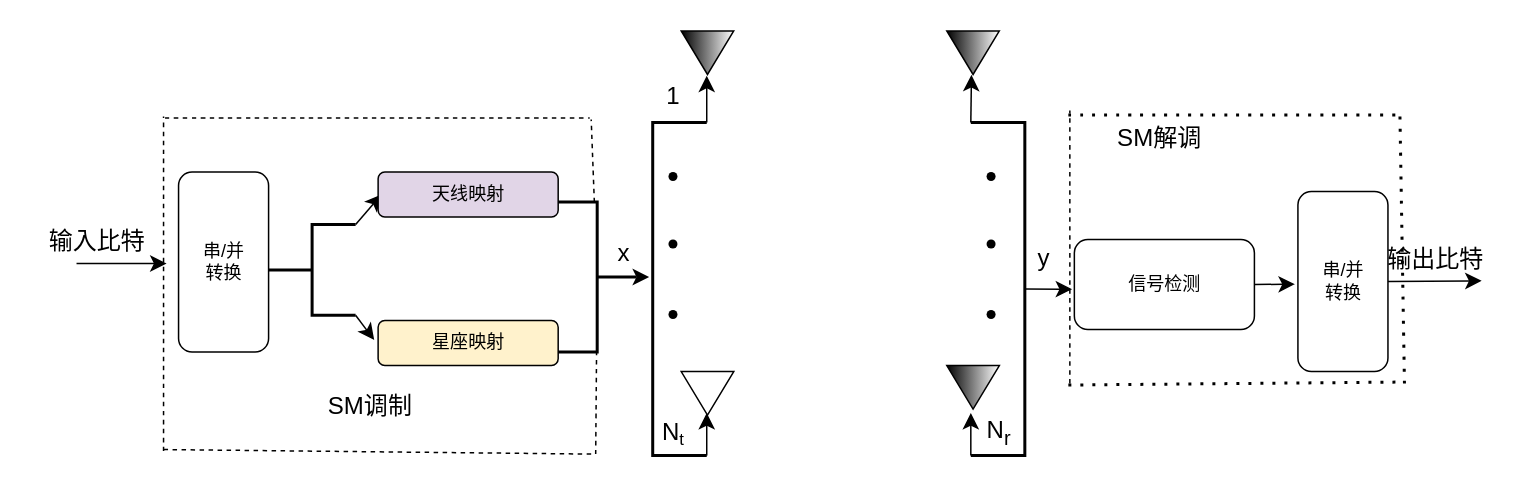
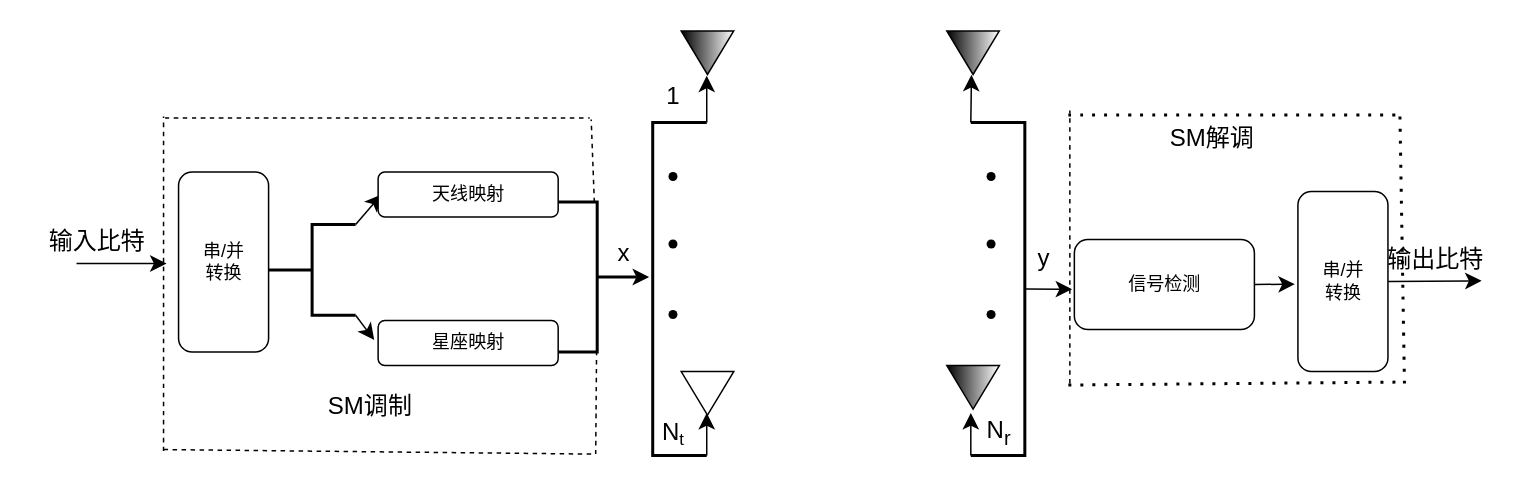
node "SM解调": moved (1159, 137) -> (1211, 137)
node "天线映射": fillcolor #e1d5e7 -> #ffffff
node "星座映射": fillcolor #fff2cc -> #ffffff
